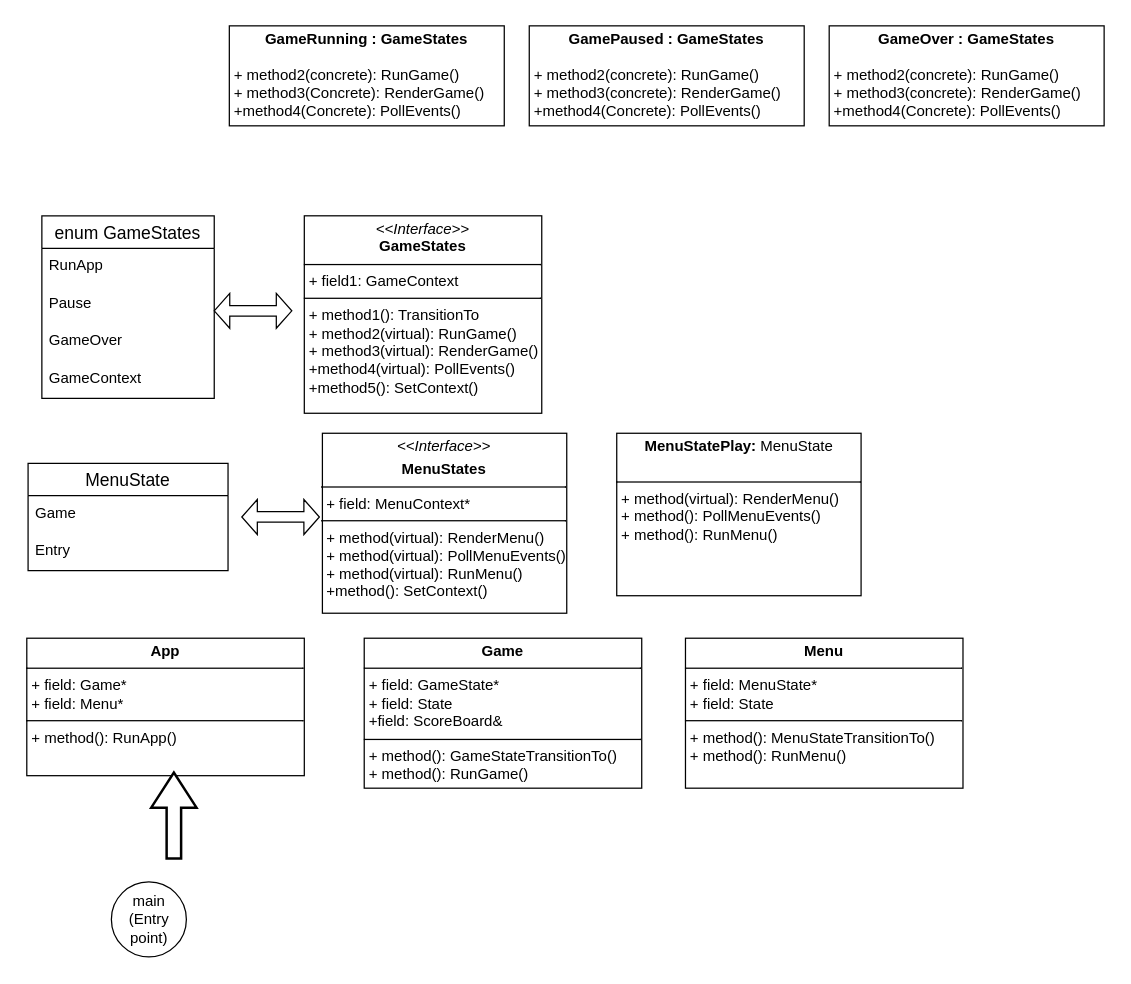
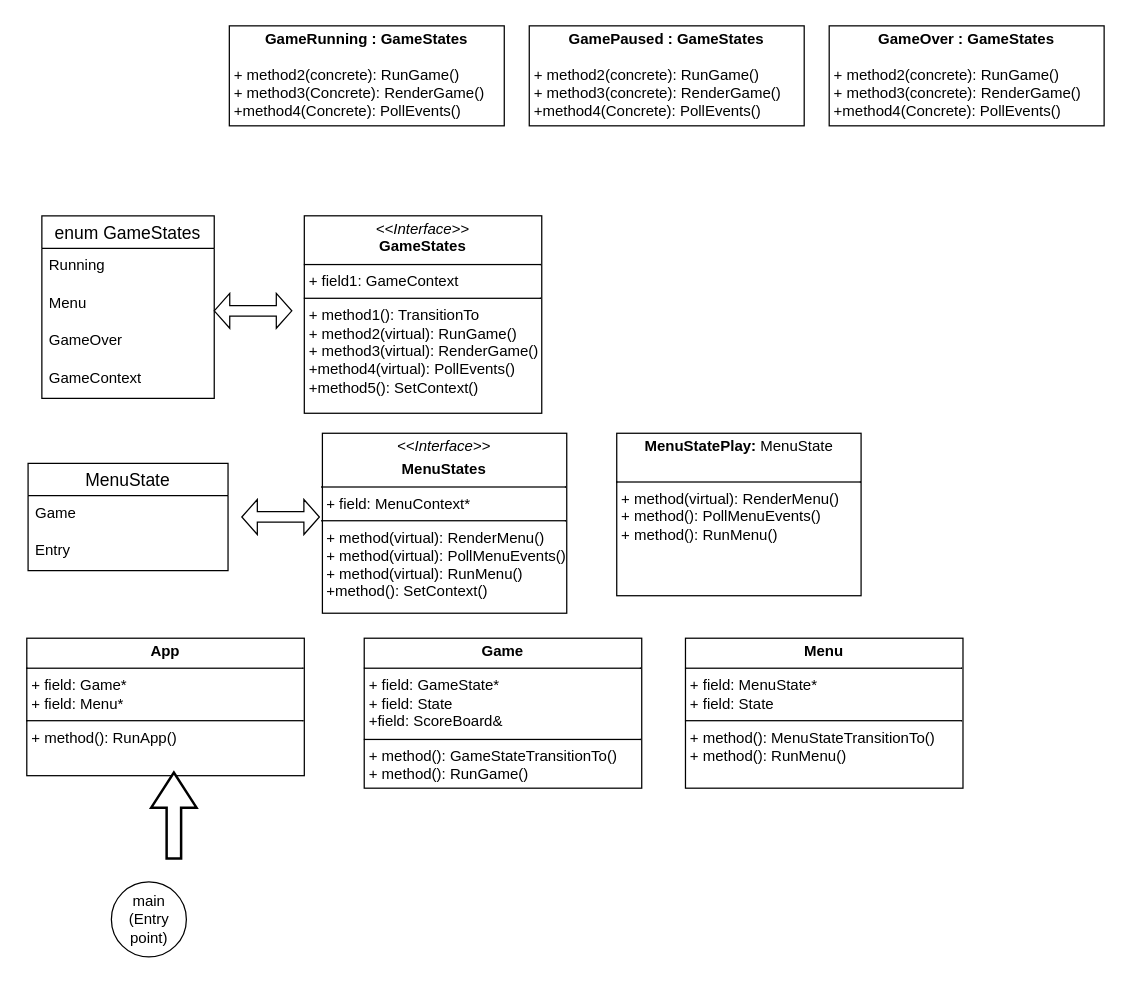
node "RunApp": label "RunApp" -> "Running"
node "Pause": label "Pause" -> "Menu"
